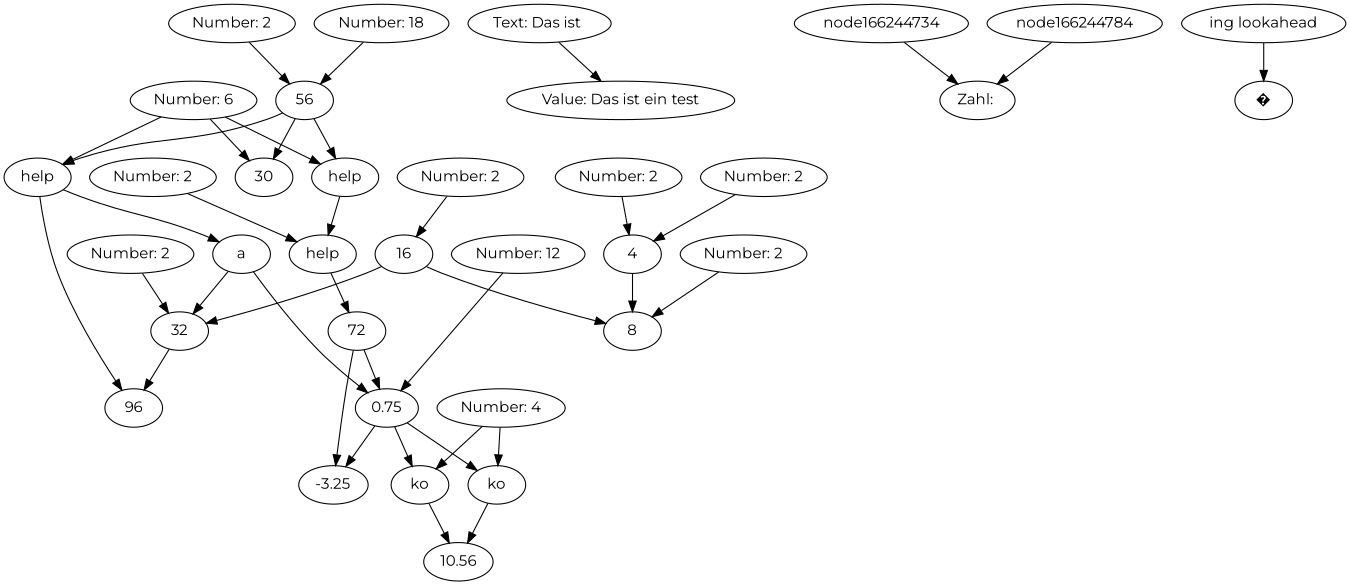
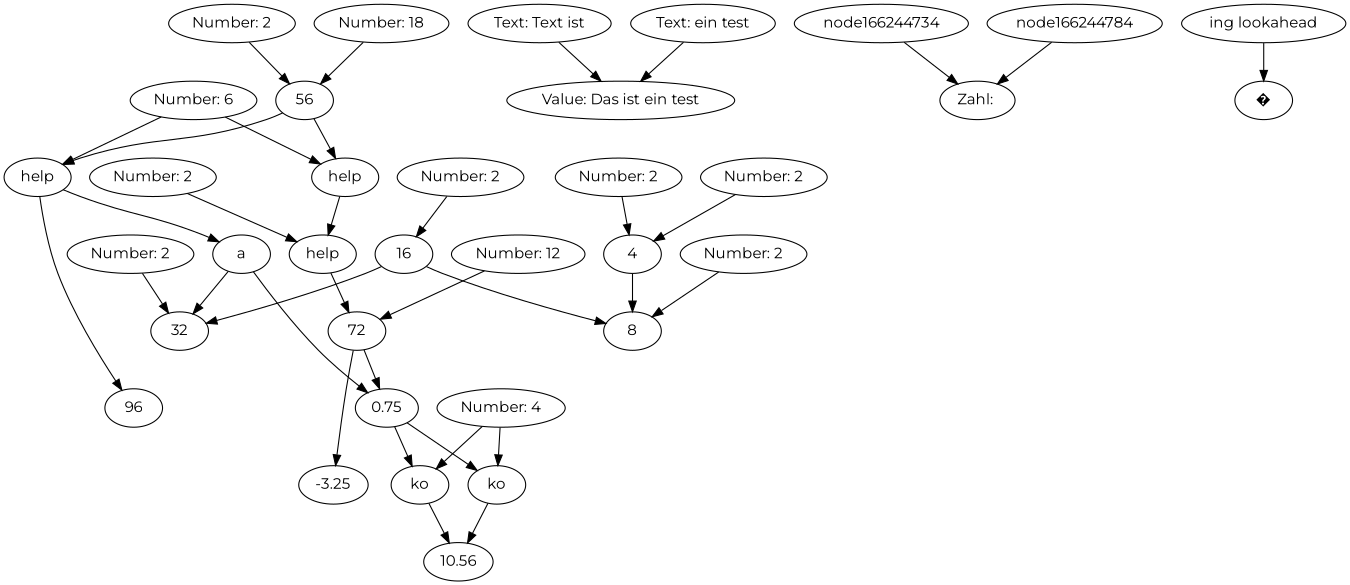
node "Text: Das ist": label "Text: Das ist" -> "Text: Text ist"
node "Text: ein test": added
node "30": removed
edge "Number: 12" -> "0.75": now "Number: 12" -> "72"
edge "32" -> "96": removed
edge "0.75" -> "-3.25": removed
